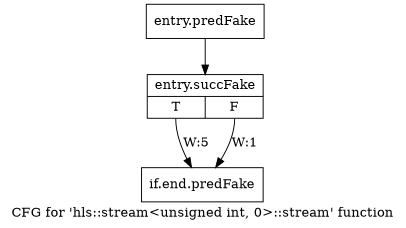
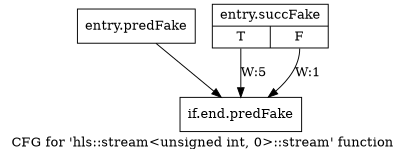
edge "entry.predFake" -> "entry.succFake": now "entry.predFake" -> "if.end.predFake"
